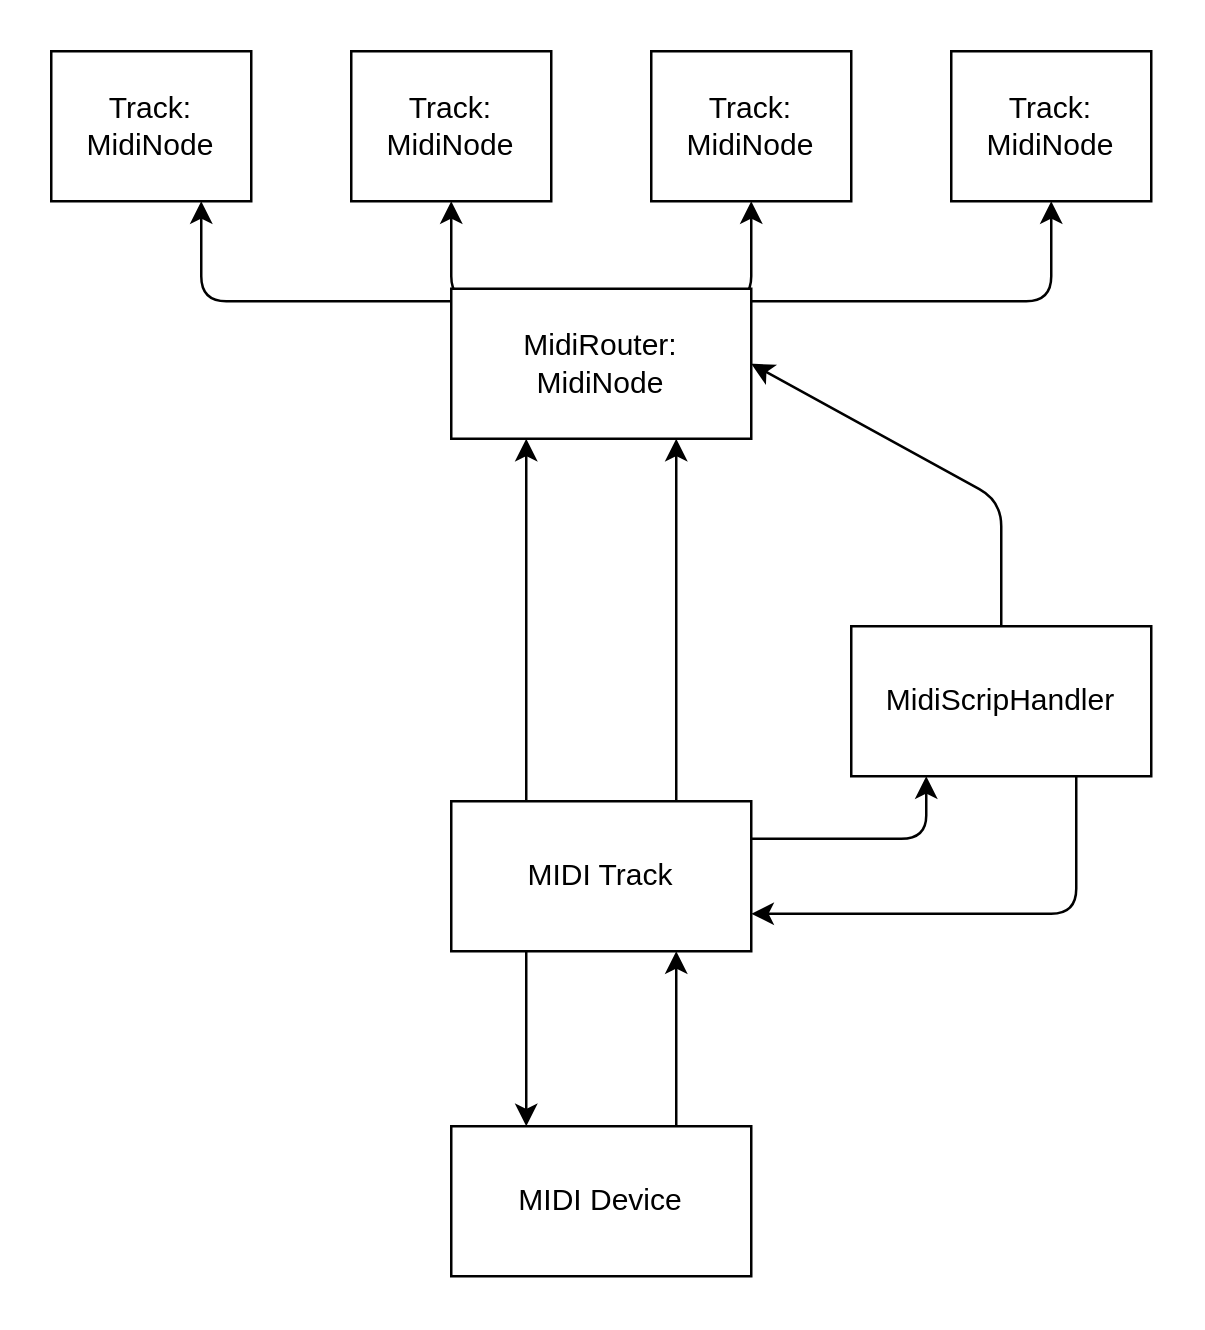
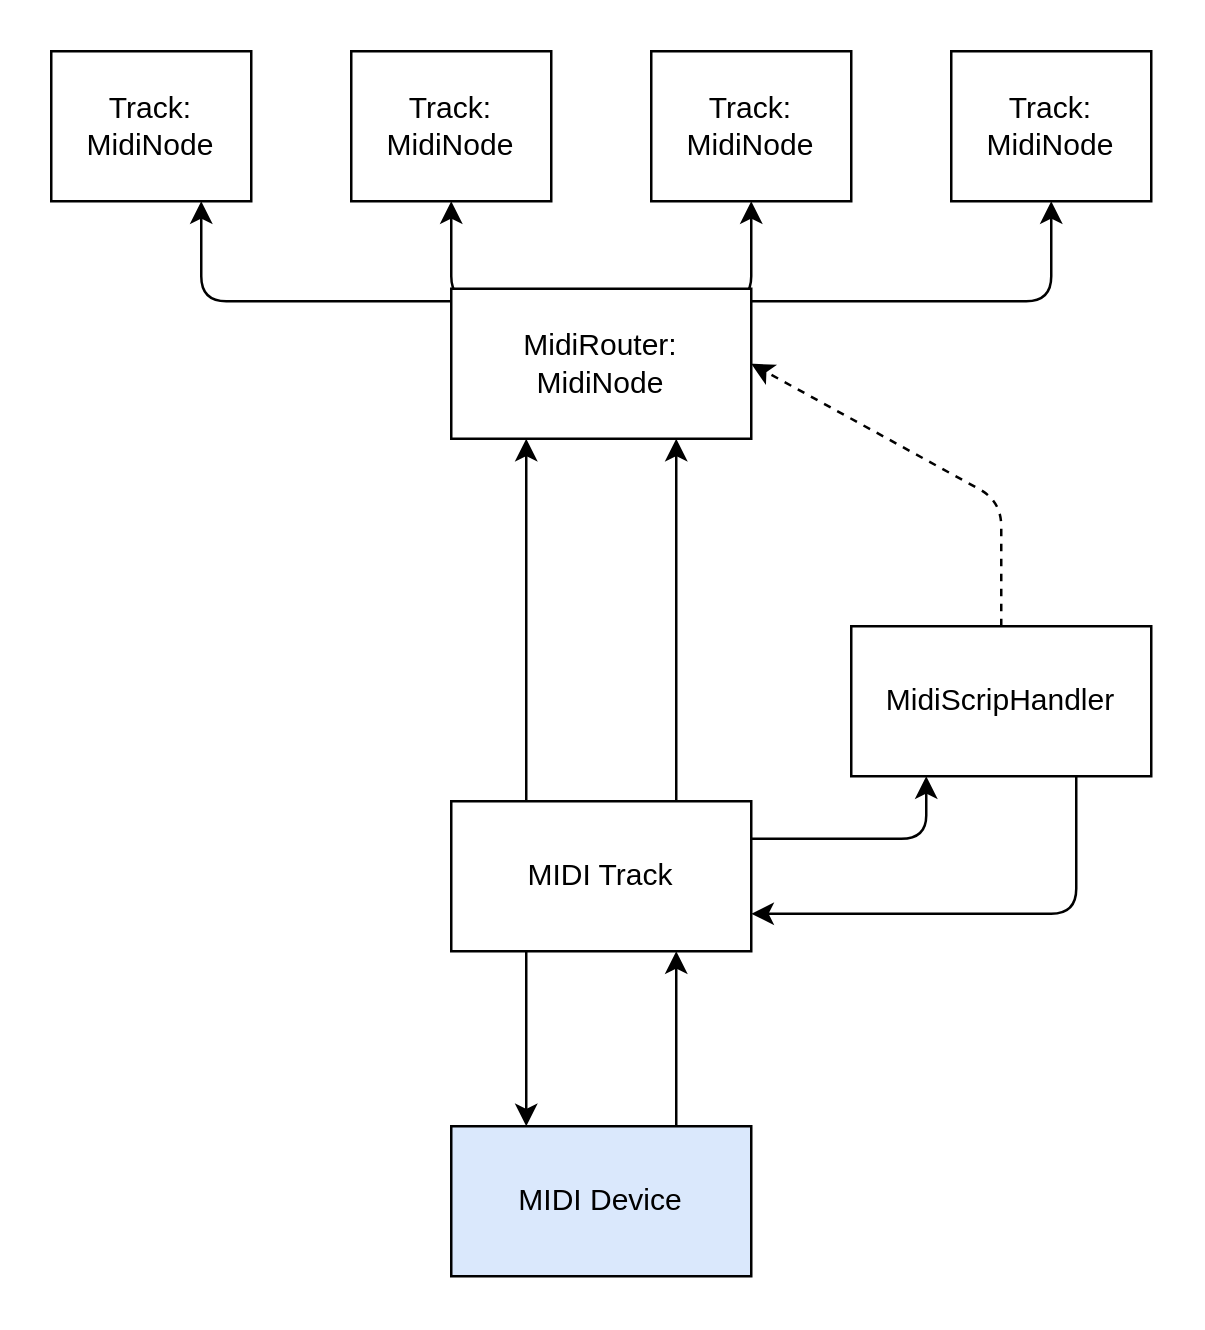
edge "MidiScripHandler" -> "MidiRouter: MidiNode": style solid -> dashed
node "MIDI Device": fillcolor #ffffff -> #dae8fc
